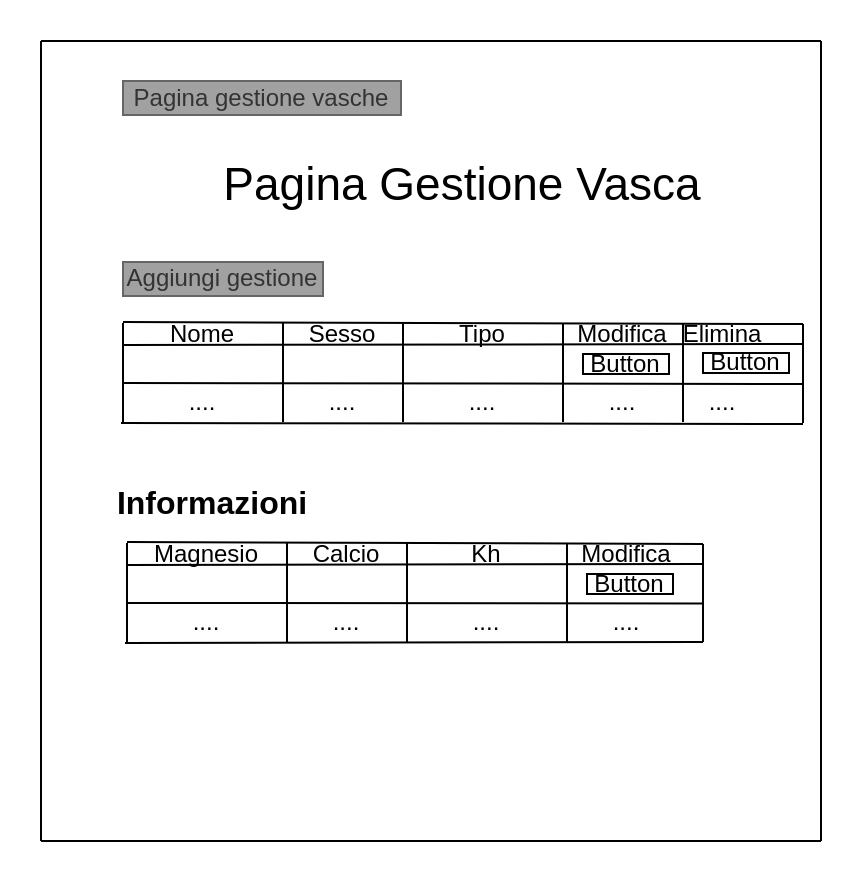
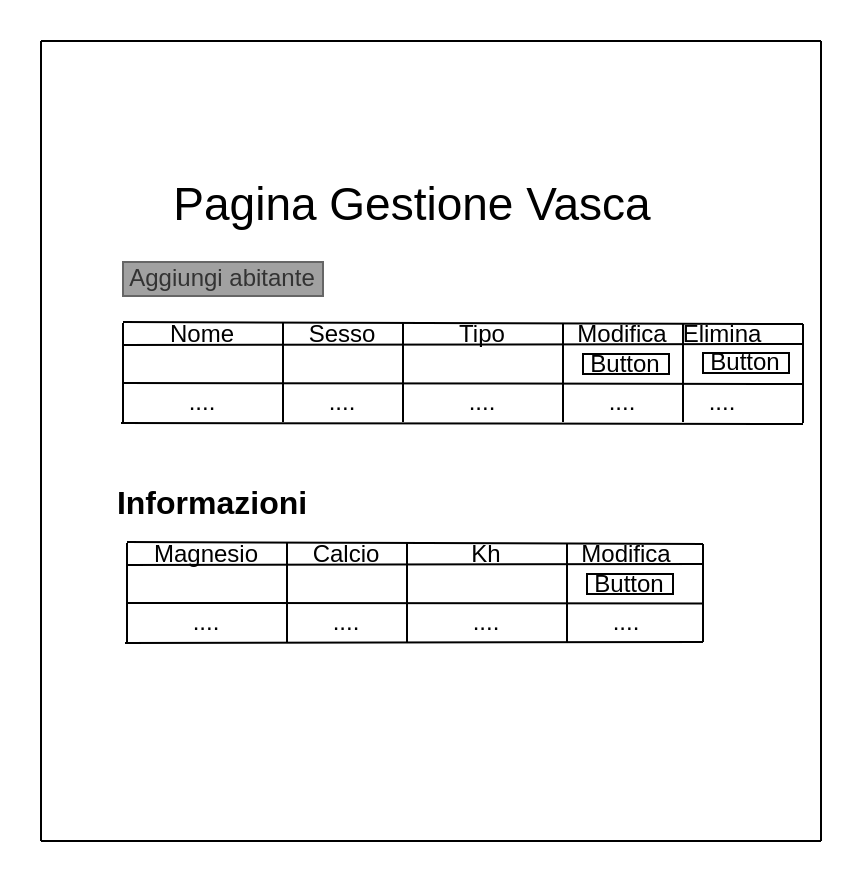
node "Pagina gestione vasche": removed
node "Pagina Gestione Vasca": moved (463, 185) -> (413, 205)
node "Aggiungi gestione": label "Aggiungi gestione" -> "Aggiungi abitante"
